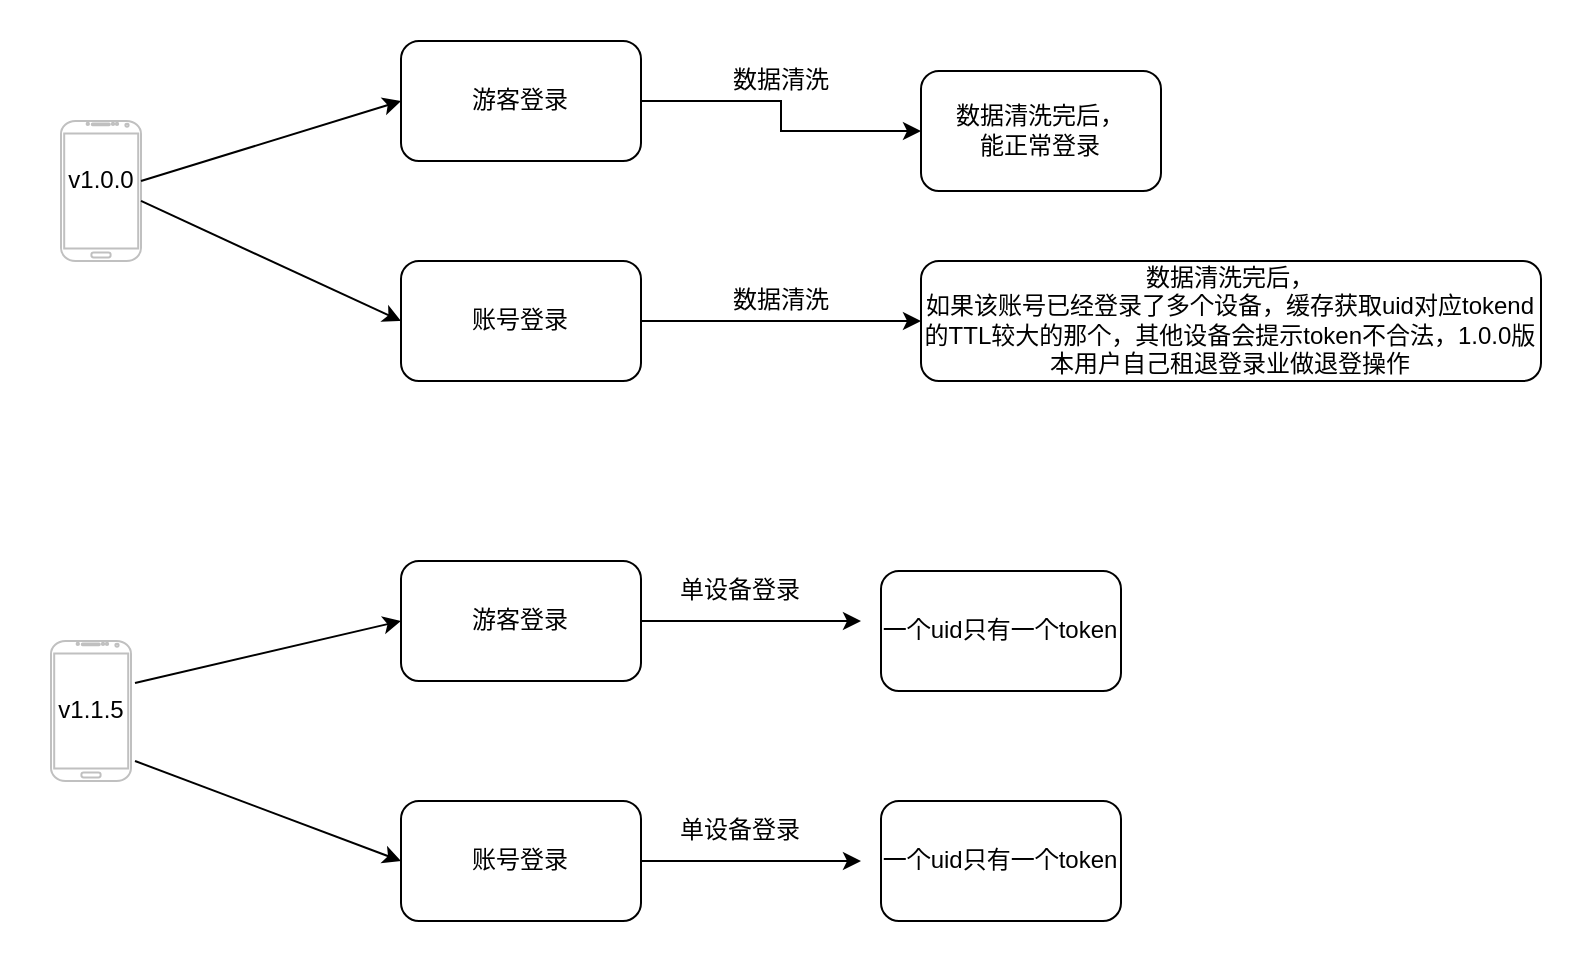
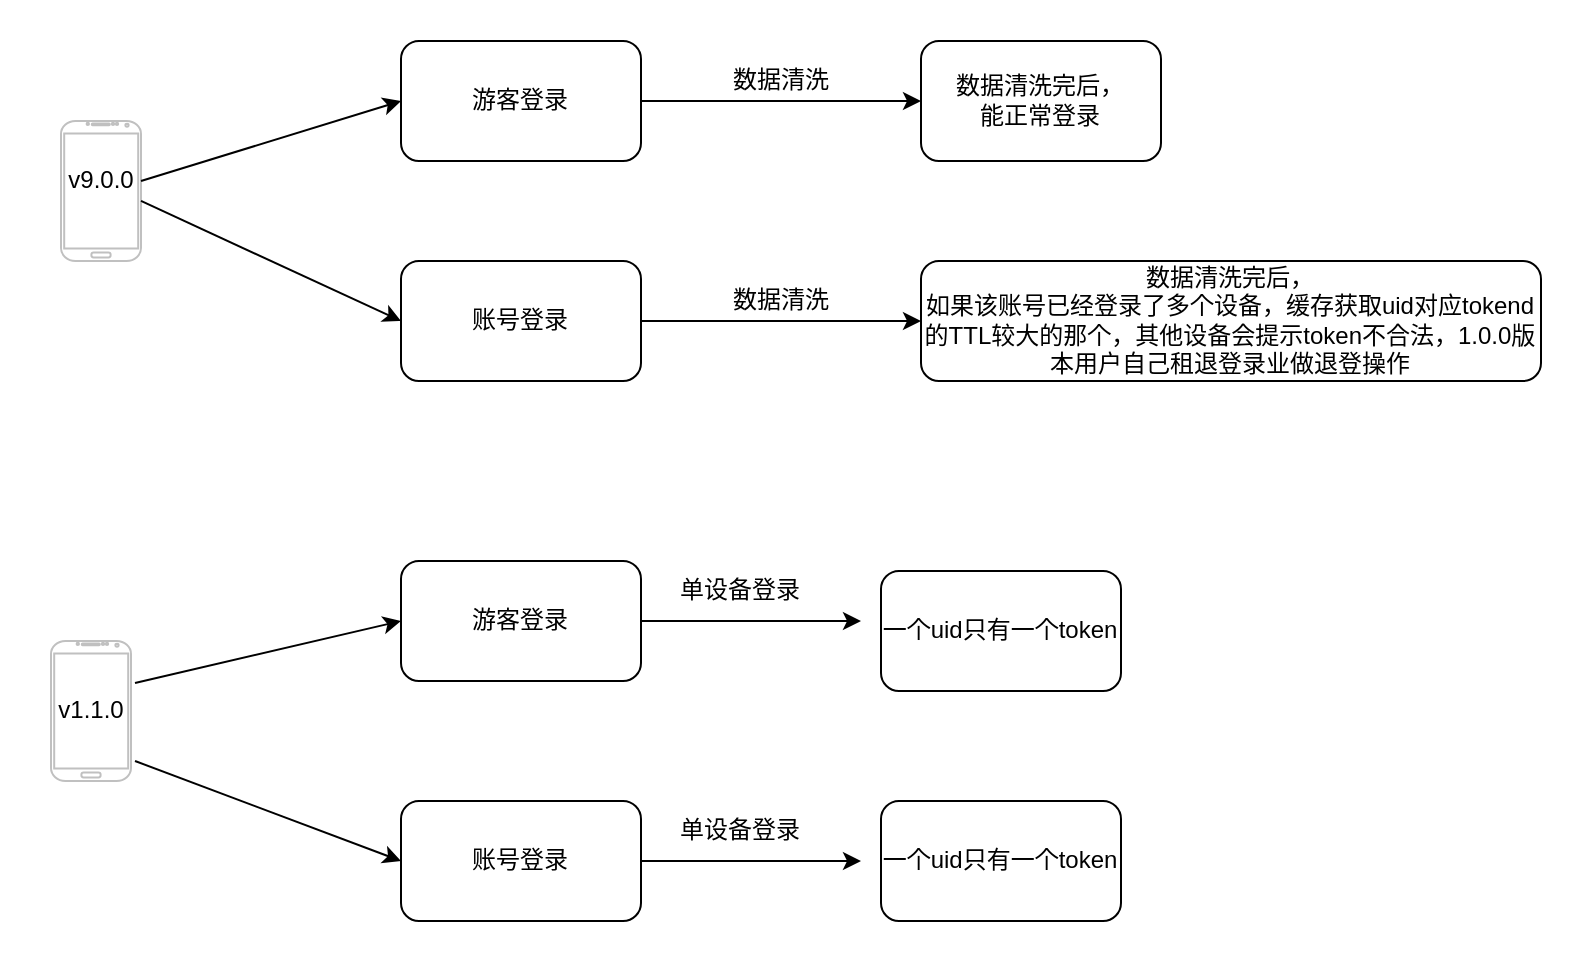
node "数据清洗完后， 能正常登录": moved (1041, 131) -> (1041, 101)
node "v1.0.0": label "v1.0.0" -> "v9.0.0"
node "v1.1.5": label "v1.1.5" -> "v1.1.0"
